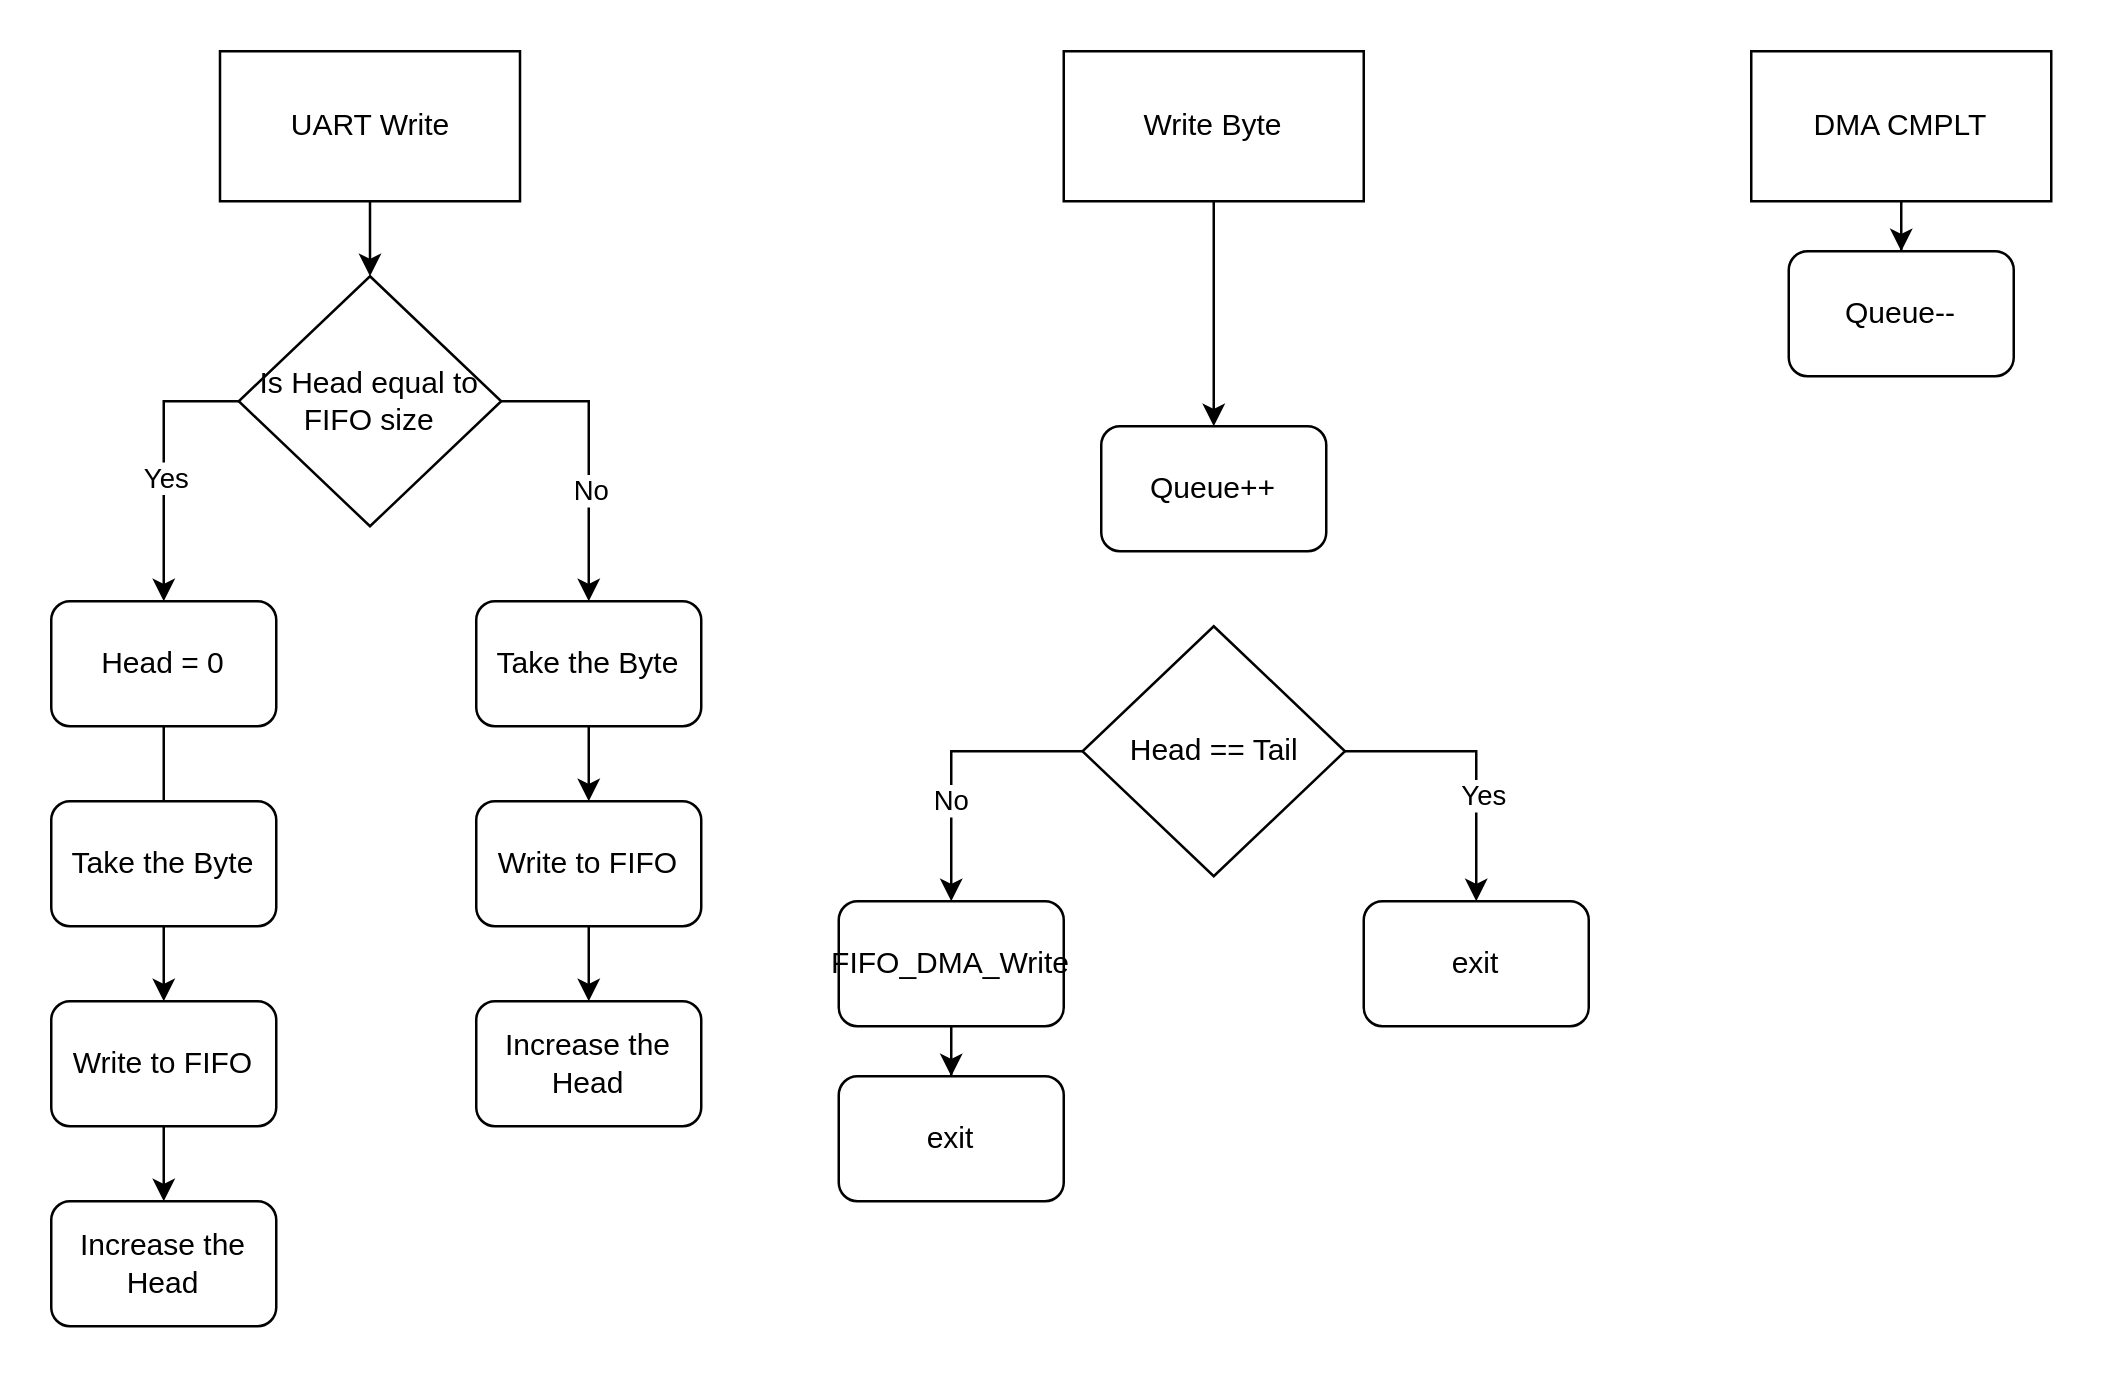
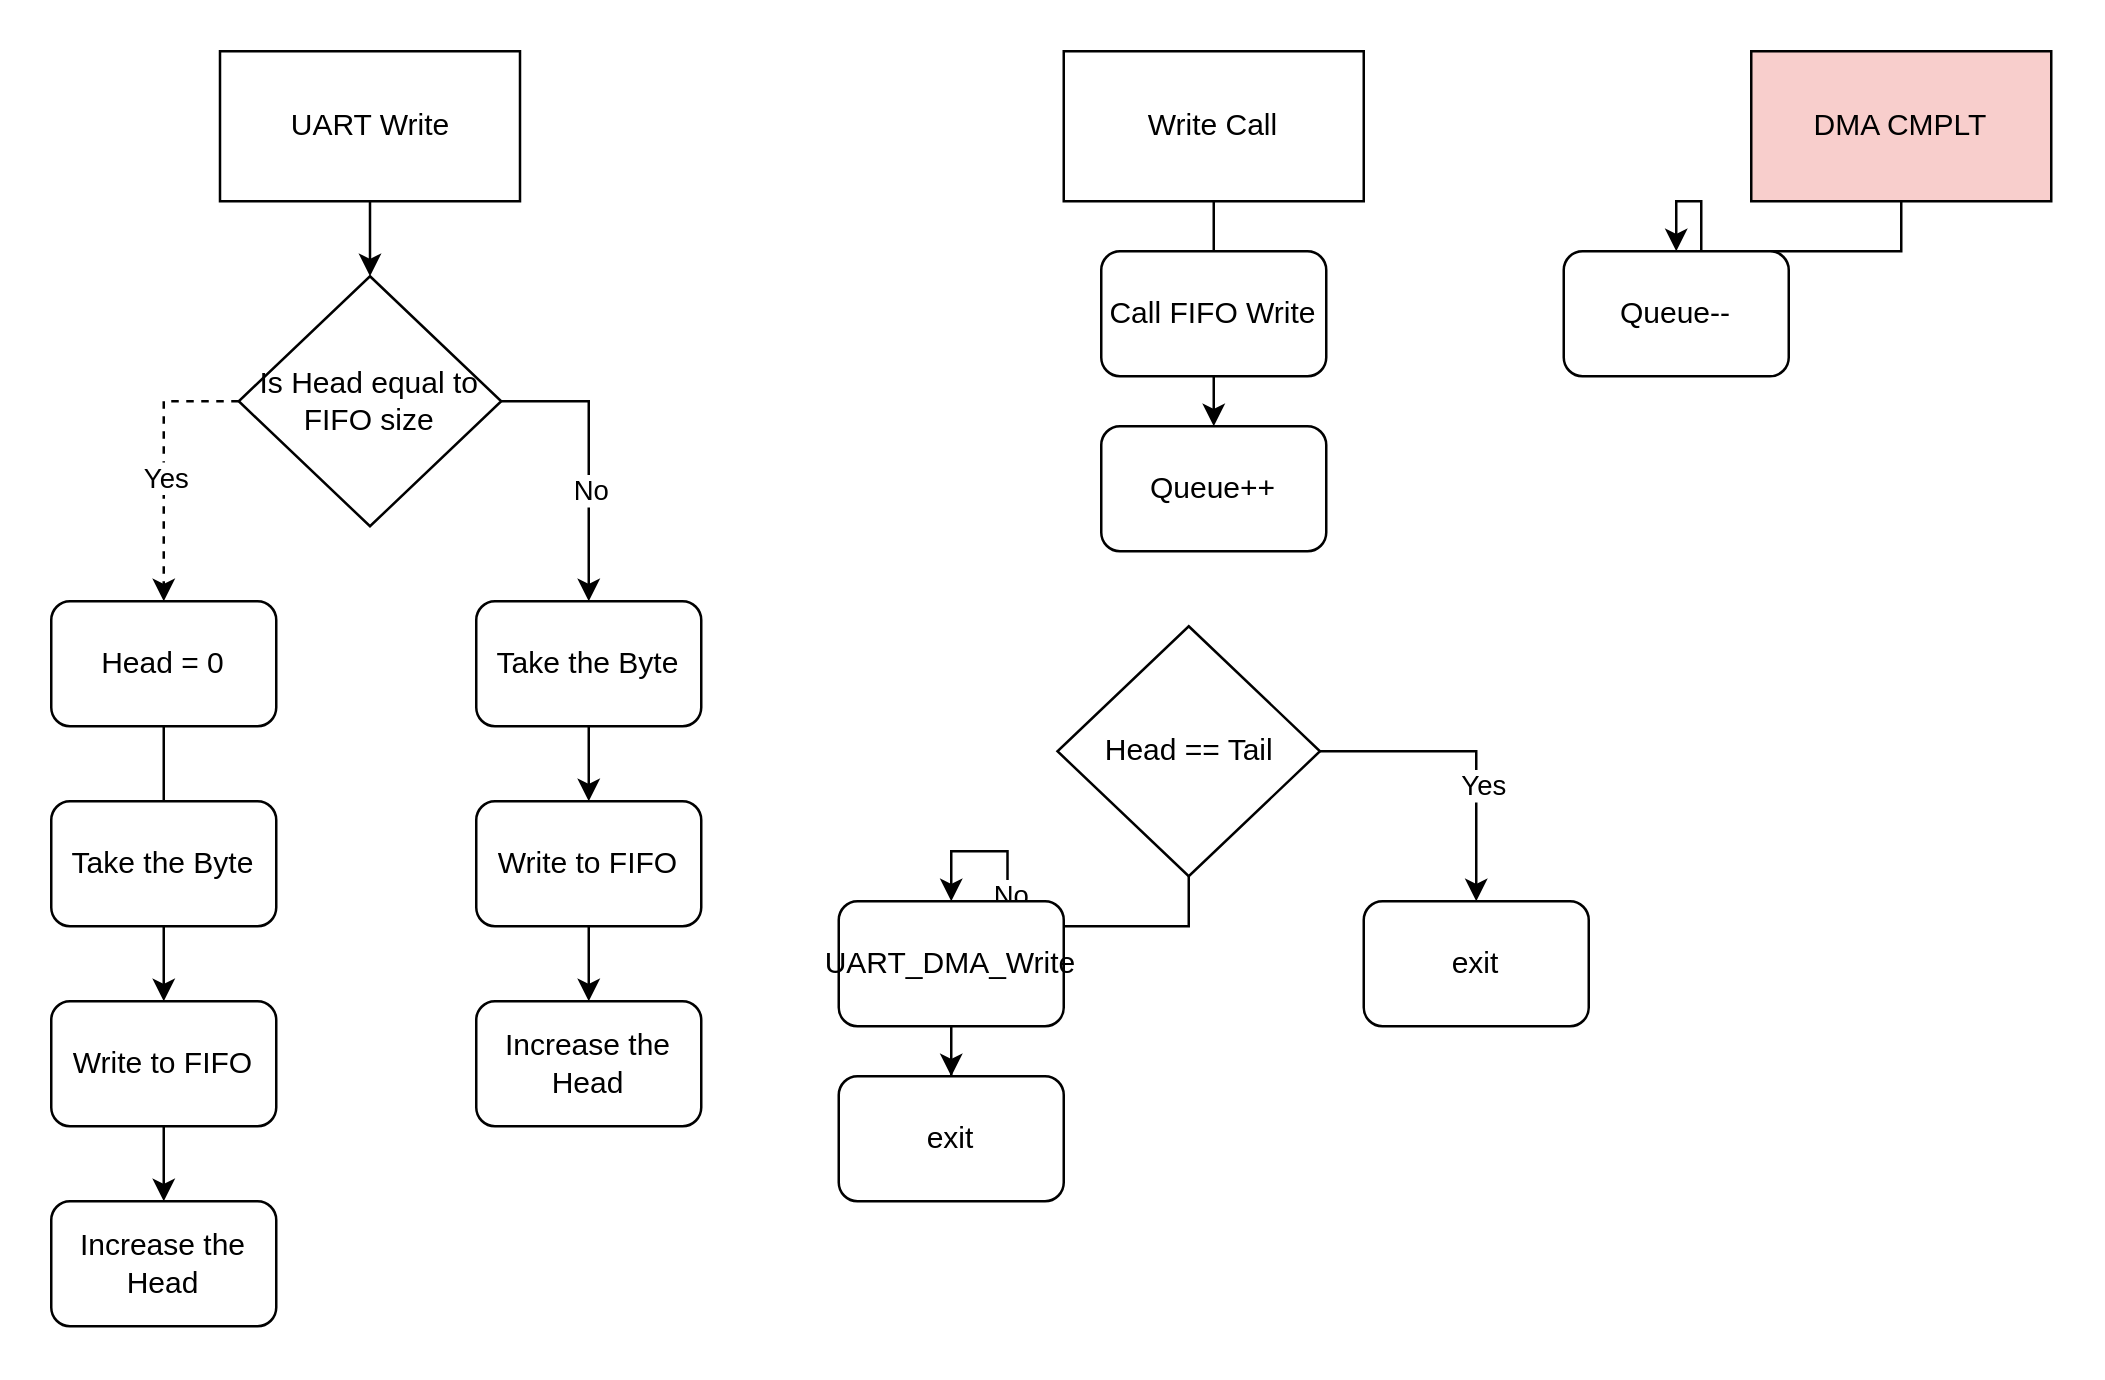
node "Write Byte": label "Write Byte" -> "Write Call"
node "DMA CMPLT": fillcolor #ffffff -> #f8cecc
node "Call FIFO Write": added
node "Queue--": moved (1901, 314) -> (1676, 314)
edge "Is Head equal to FIFO size" -> "Head = 0": style solid -> dashed
node "Head == Tail": moved (1214, 751) -> (1189, 751)
node "FIFO_DMA_Write": label "FIFO_DMA_Write" -> "UART_DMA_Write"
